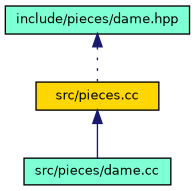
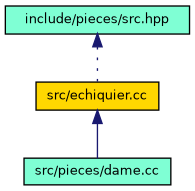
node "include/pieces/dame.hpp": label "include/pieces/dame.hpp" -> "include/pieces/src.hpp"
node "src/pieces.cc": label "src/pieces.cc" -> "src/echiquier.cc"
